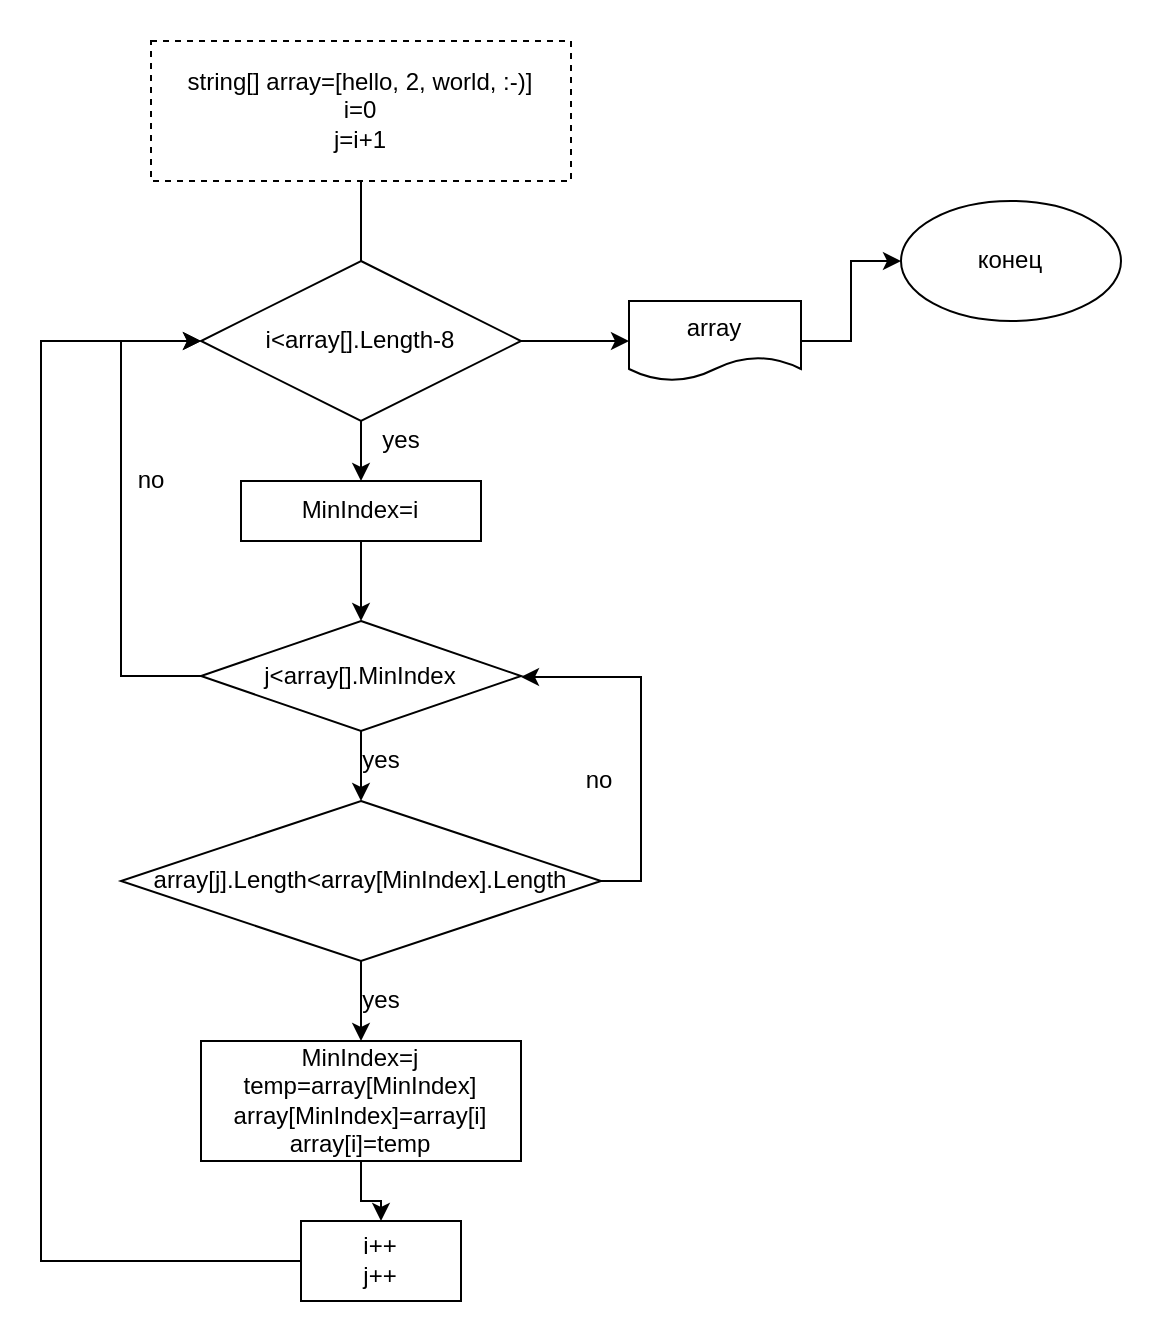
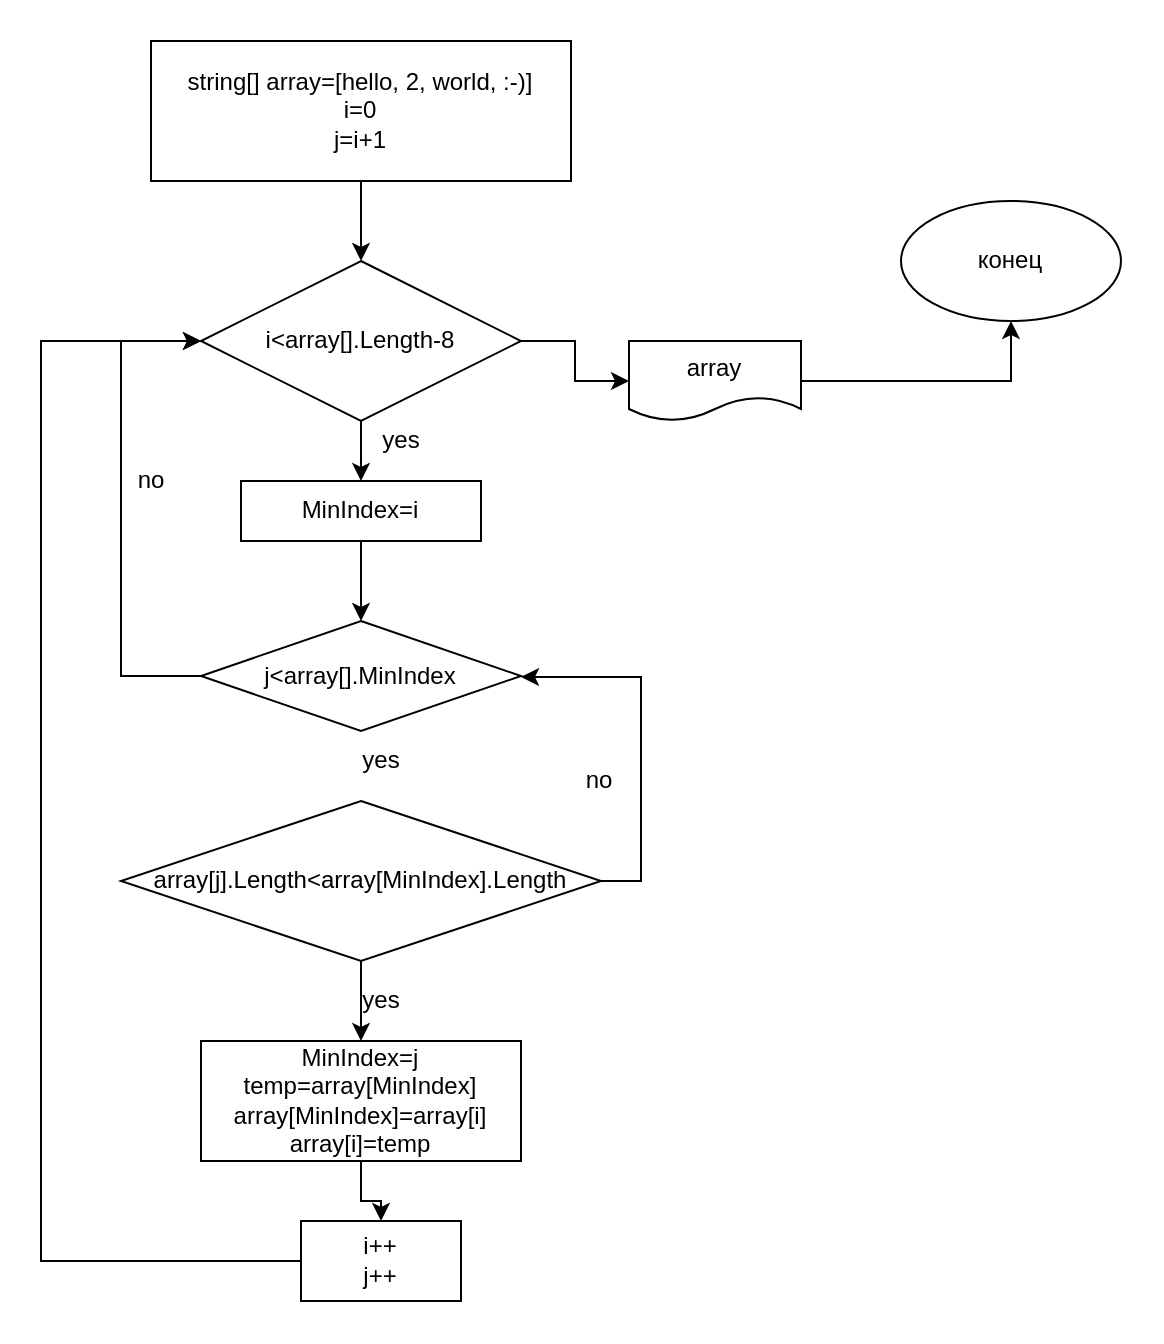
node "string[] array=[hello, 2, world, :-)] i=0 j=i+1": style dashed -> solid
edge "string[] array=[hello, 2, world, :-)] i=0 j=i+1" -- "i<array[].Length-8": arrowhead none -> classic
node "array": moved (715, 341) -> (715, 381)
edge "j<array[].MinIndex" -> "array[j].Length<array[MinIndex].Length": removed
